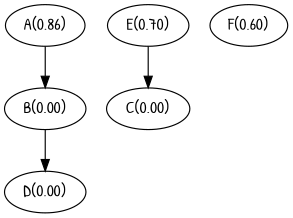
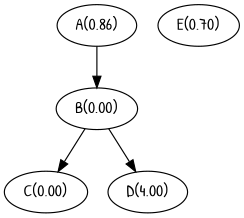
node "F(0.60)": removed
edge "E(0.70)" -> "C(0.00)": now "B(0.00)" -> "C(0.00)"
node "D(0.00)": label "D(0.00)" -> "D(4.00)"
